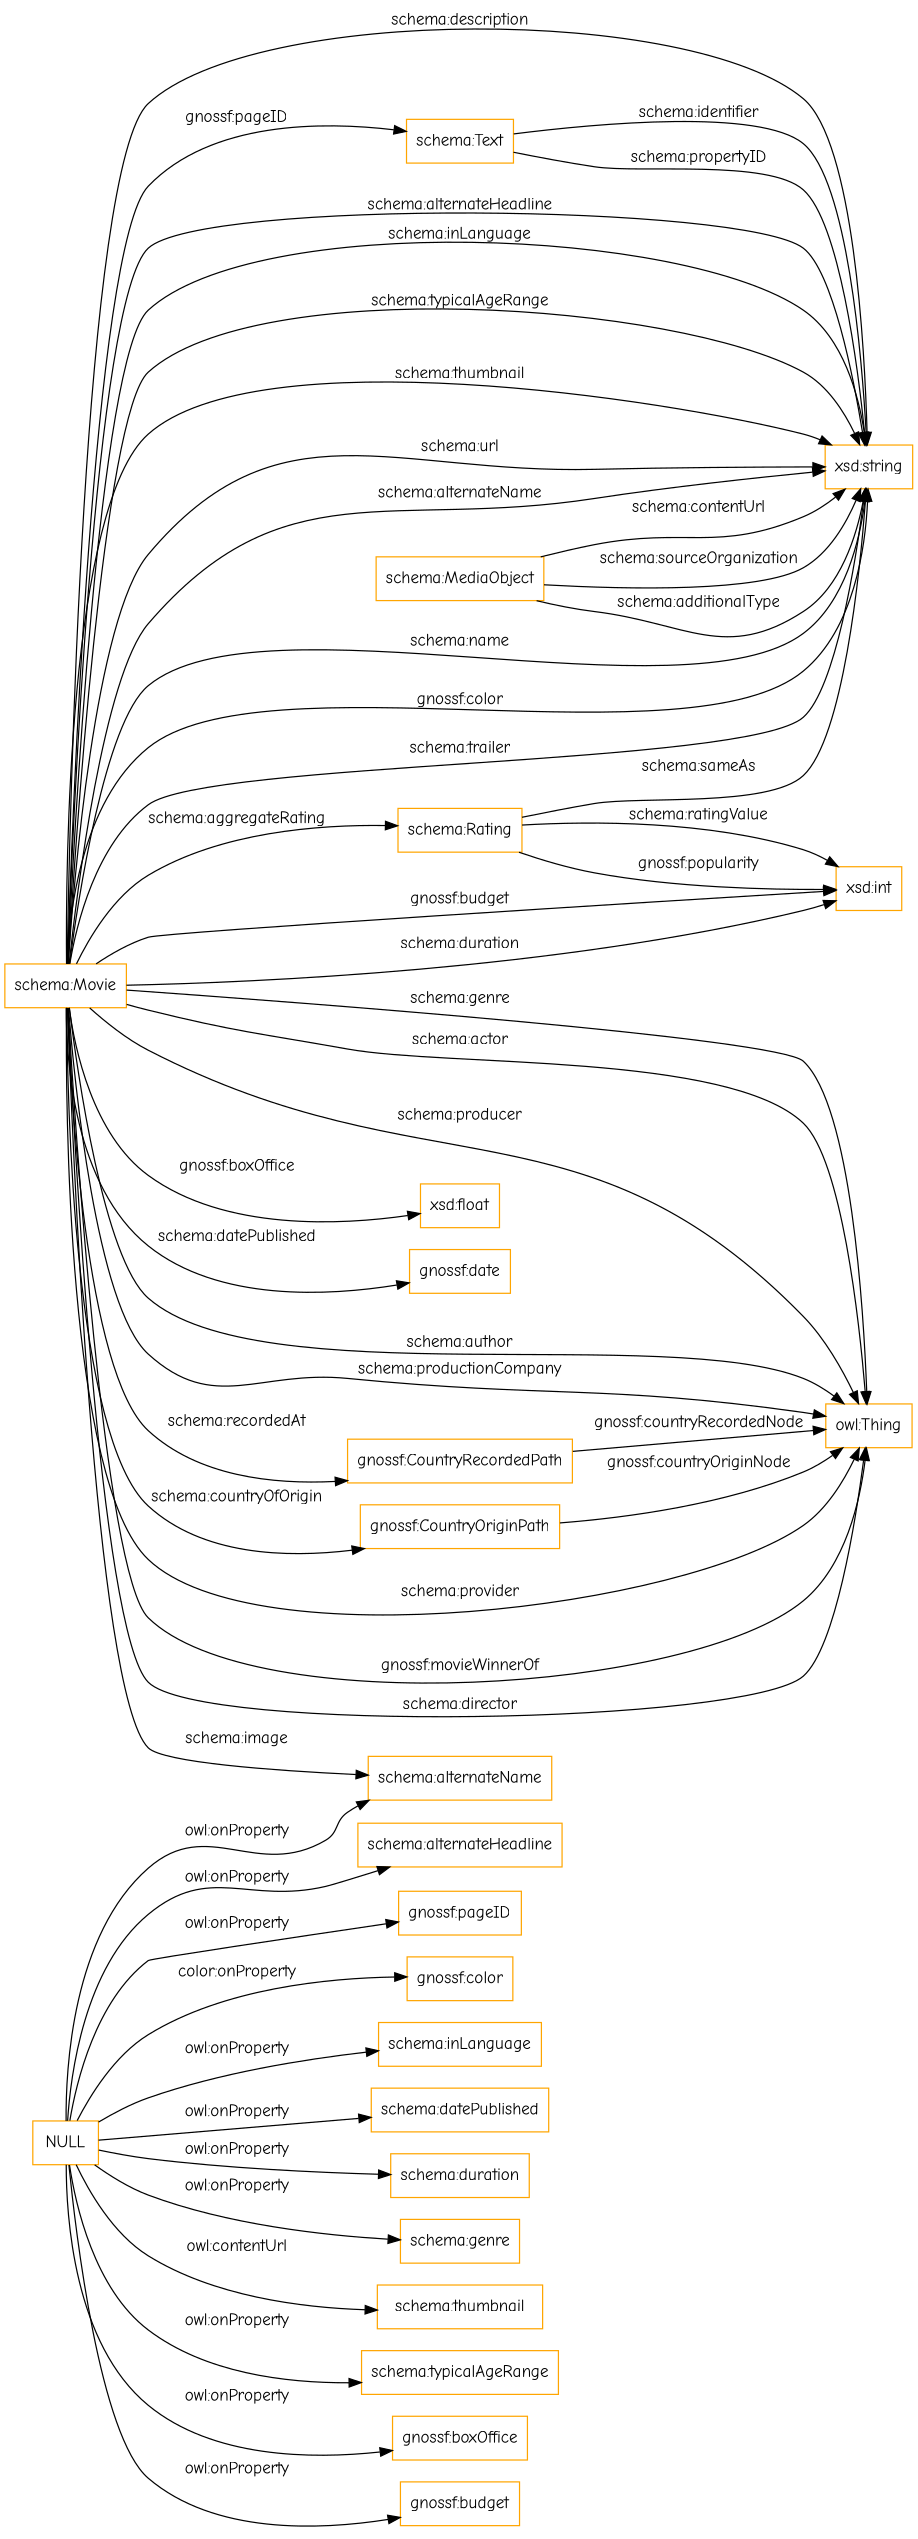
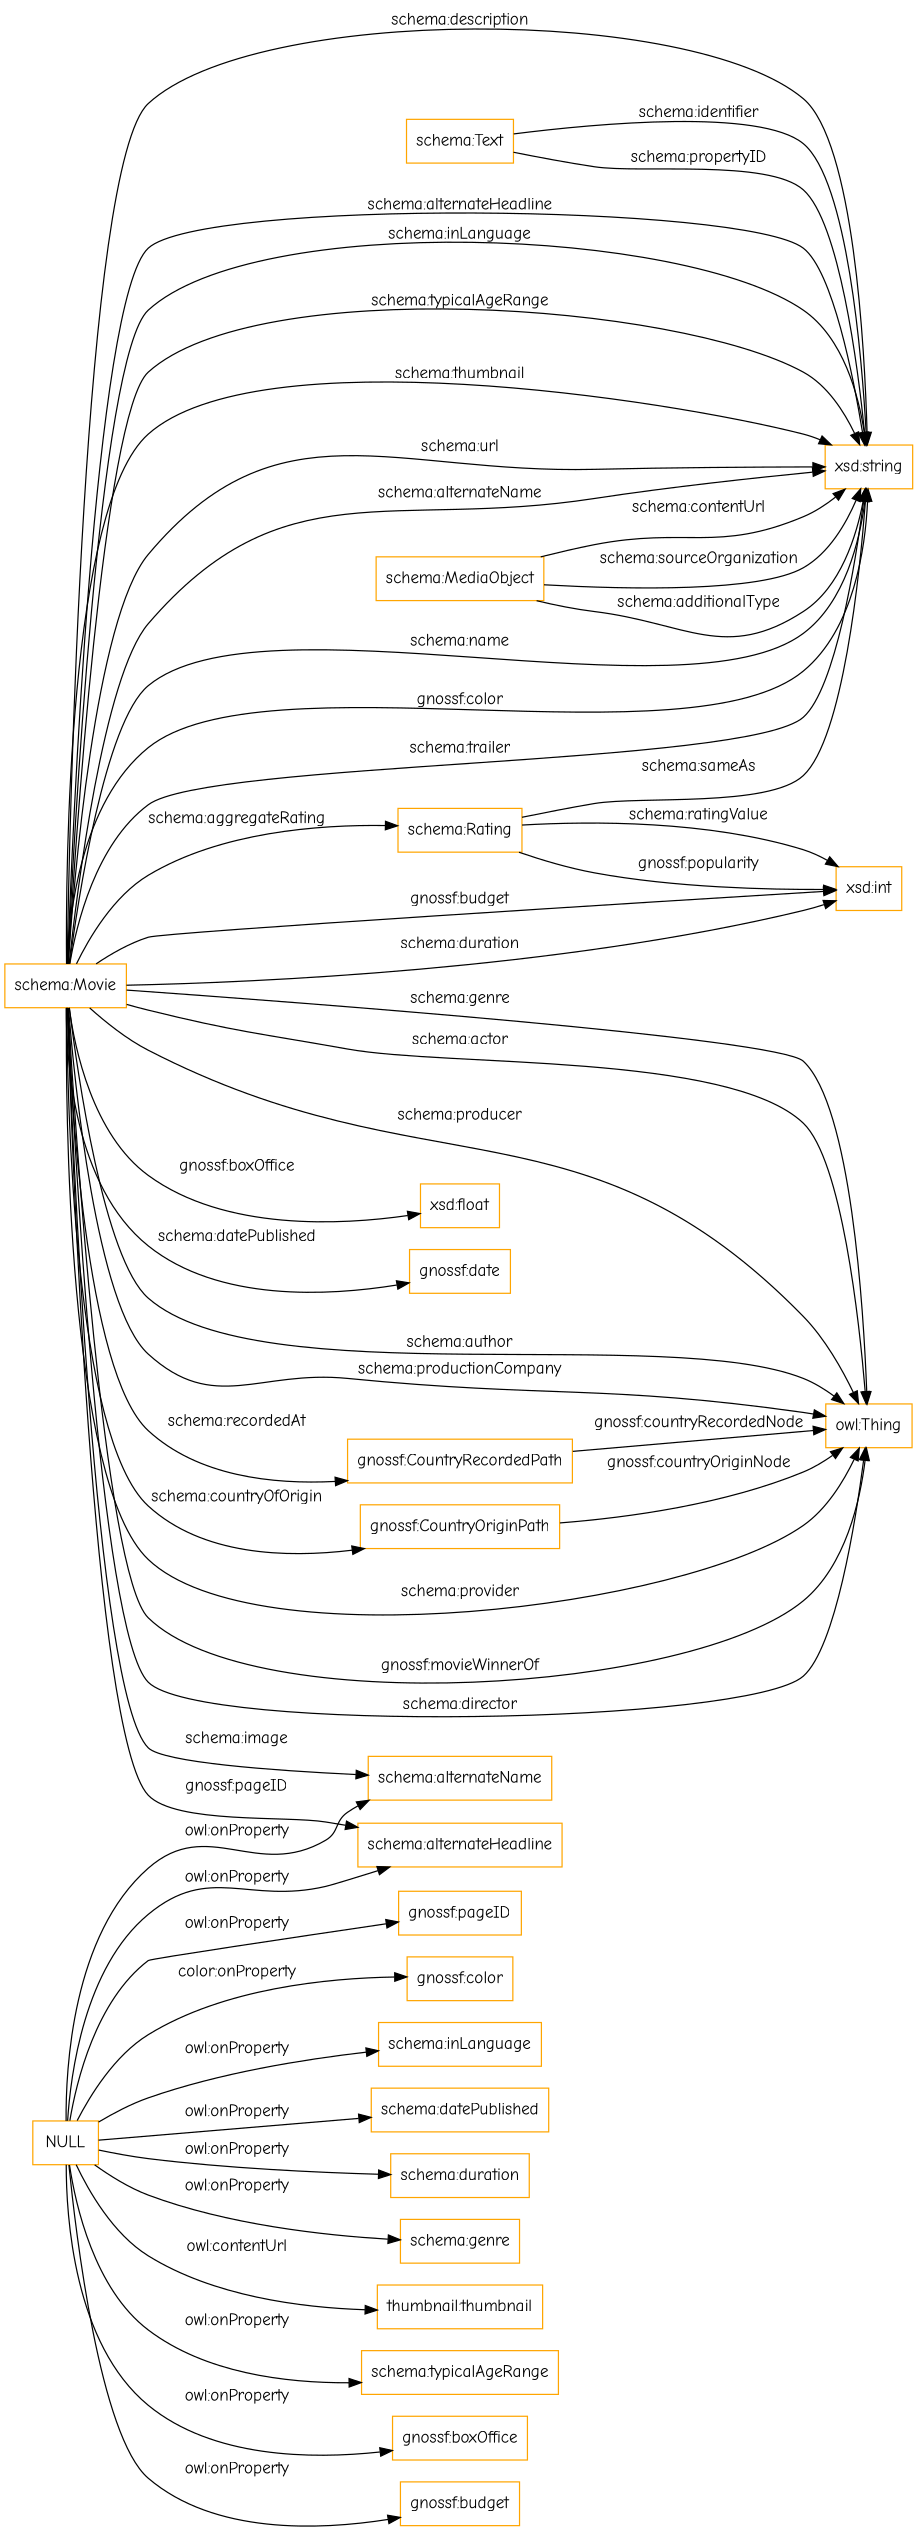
edge "schema:Movie" -> "schema:Text": now "schema:Movie" -> "schema:alternateHeadline"
node "schema:thumbnail": label "schema:thumbnail" -> "thumbnail:thumbnail"
